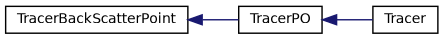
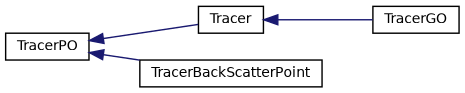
edge "TracerPO" -> "TracerBackScatterPoint": reversed
node "TracerGO": added
